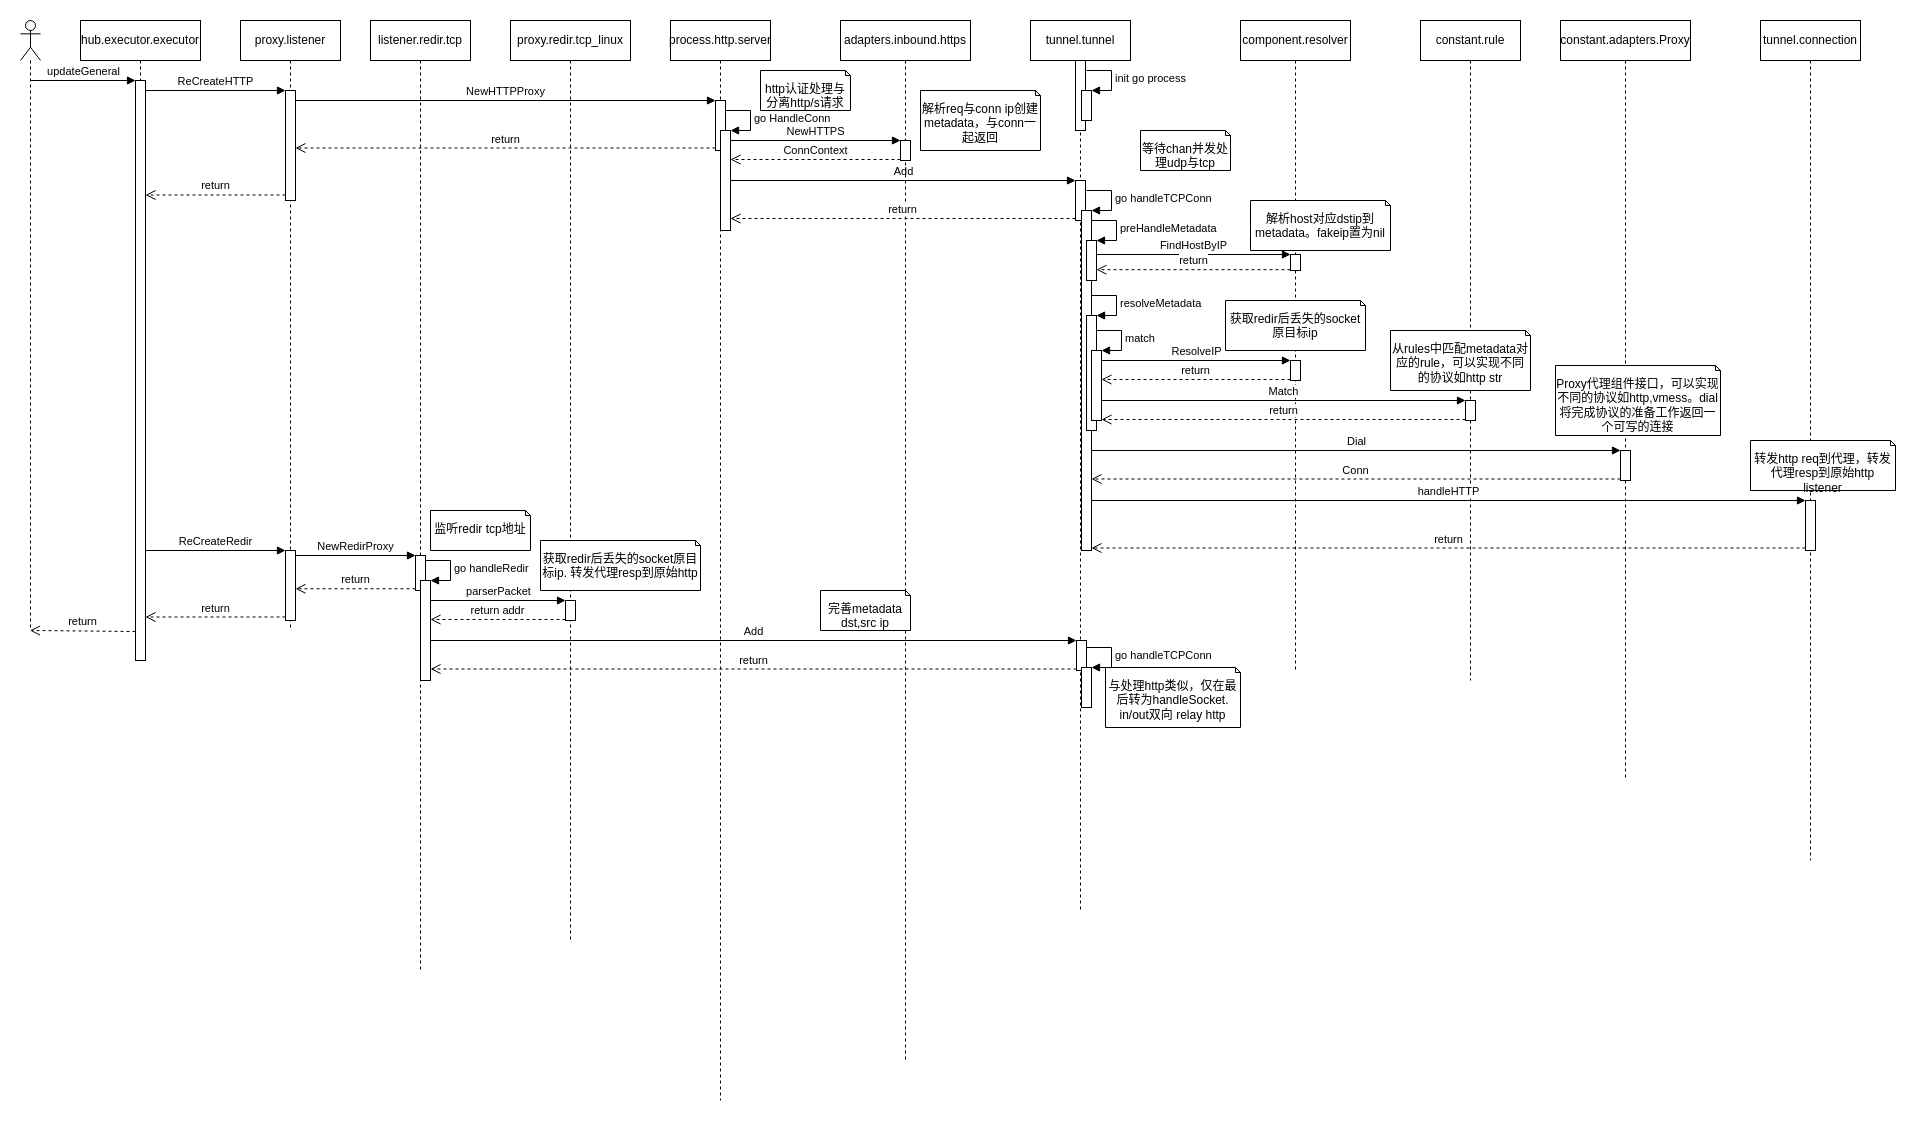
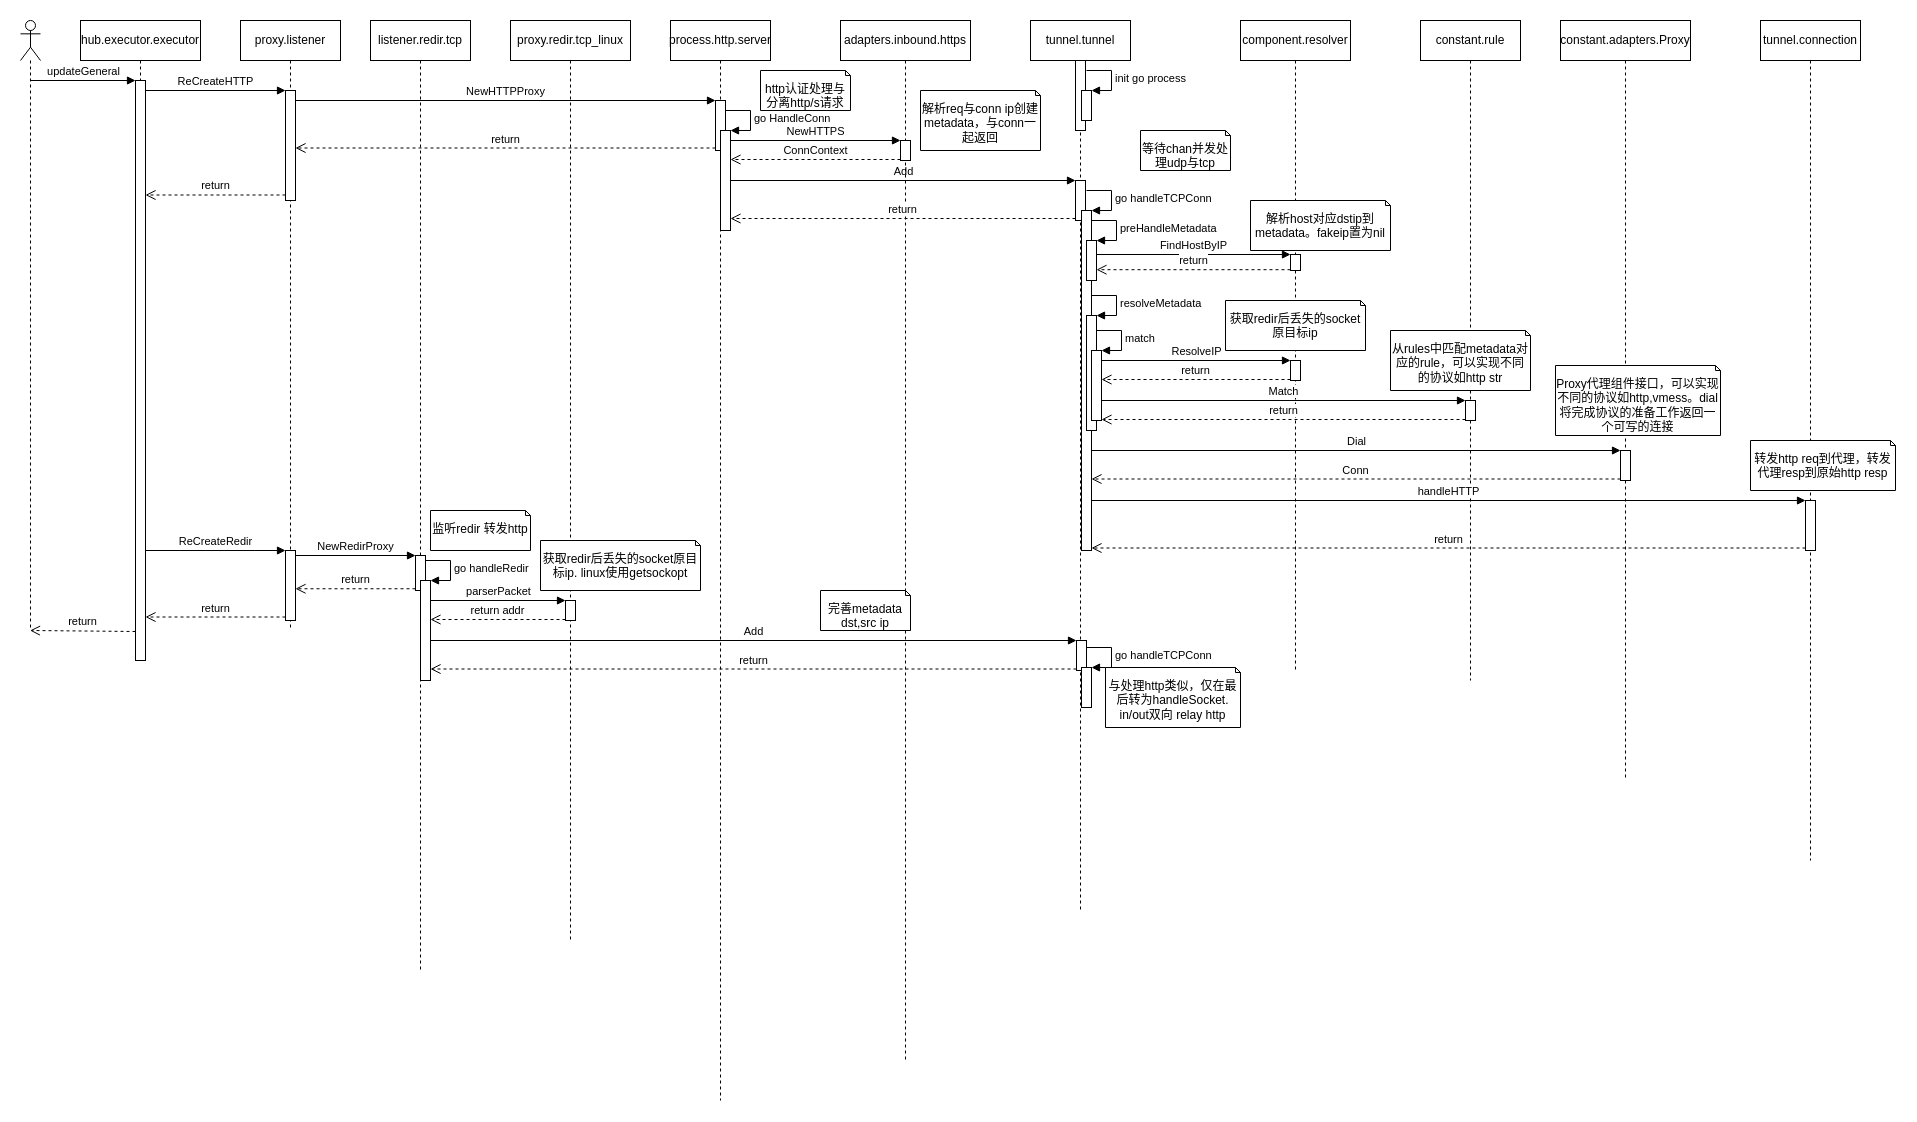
node "转发http req到代理，转发代理resp到原始http listener": label "转发http req到代理，转发代理resp到原始http listener" -> "转发http req到代理，转发代理resp到原始http resp"
node "监听redir tcp地址": label "监听redir tcp地址" -> "监听redir 转发http"
node "获取redir后丢失的socket原目标ip. 转发代理resp到原始http": label "获取redir后丢失的socket原目标ip. 转发代理resp到原始http" -> "获取redir后丢失的socket原目标ip. linux使用getsockopt"
